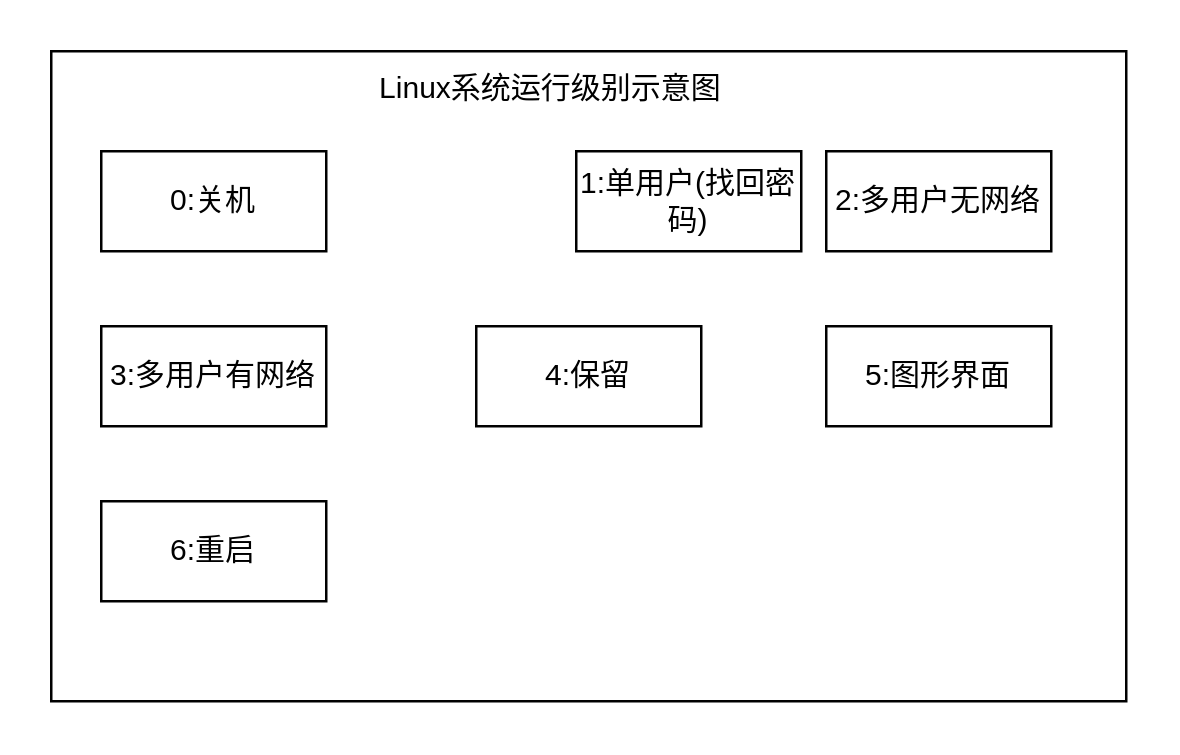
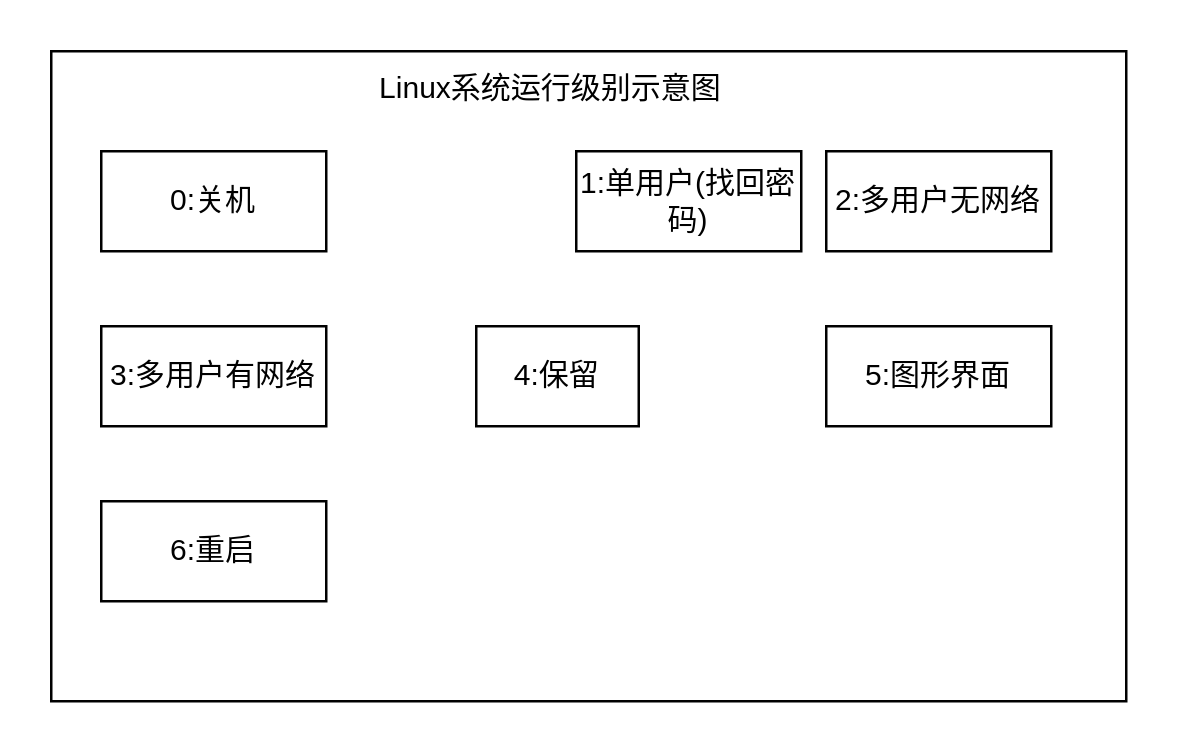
node "4:保留": size 225x100 -> 163x100
